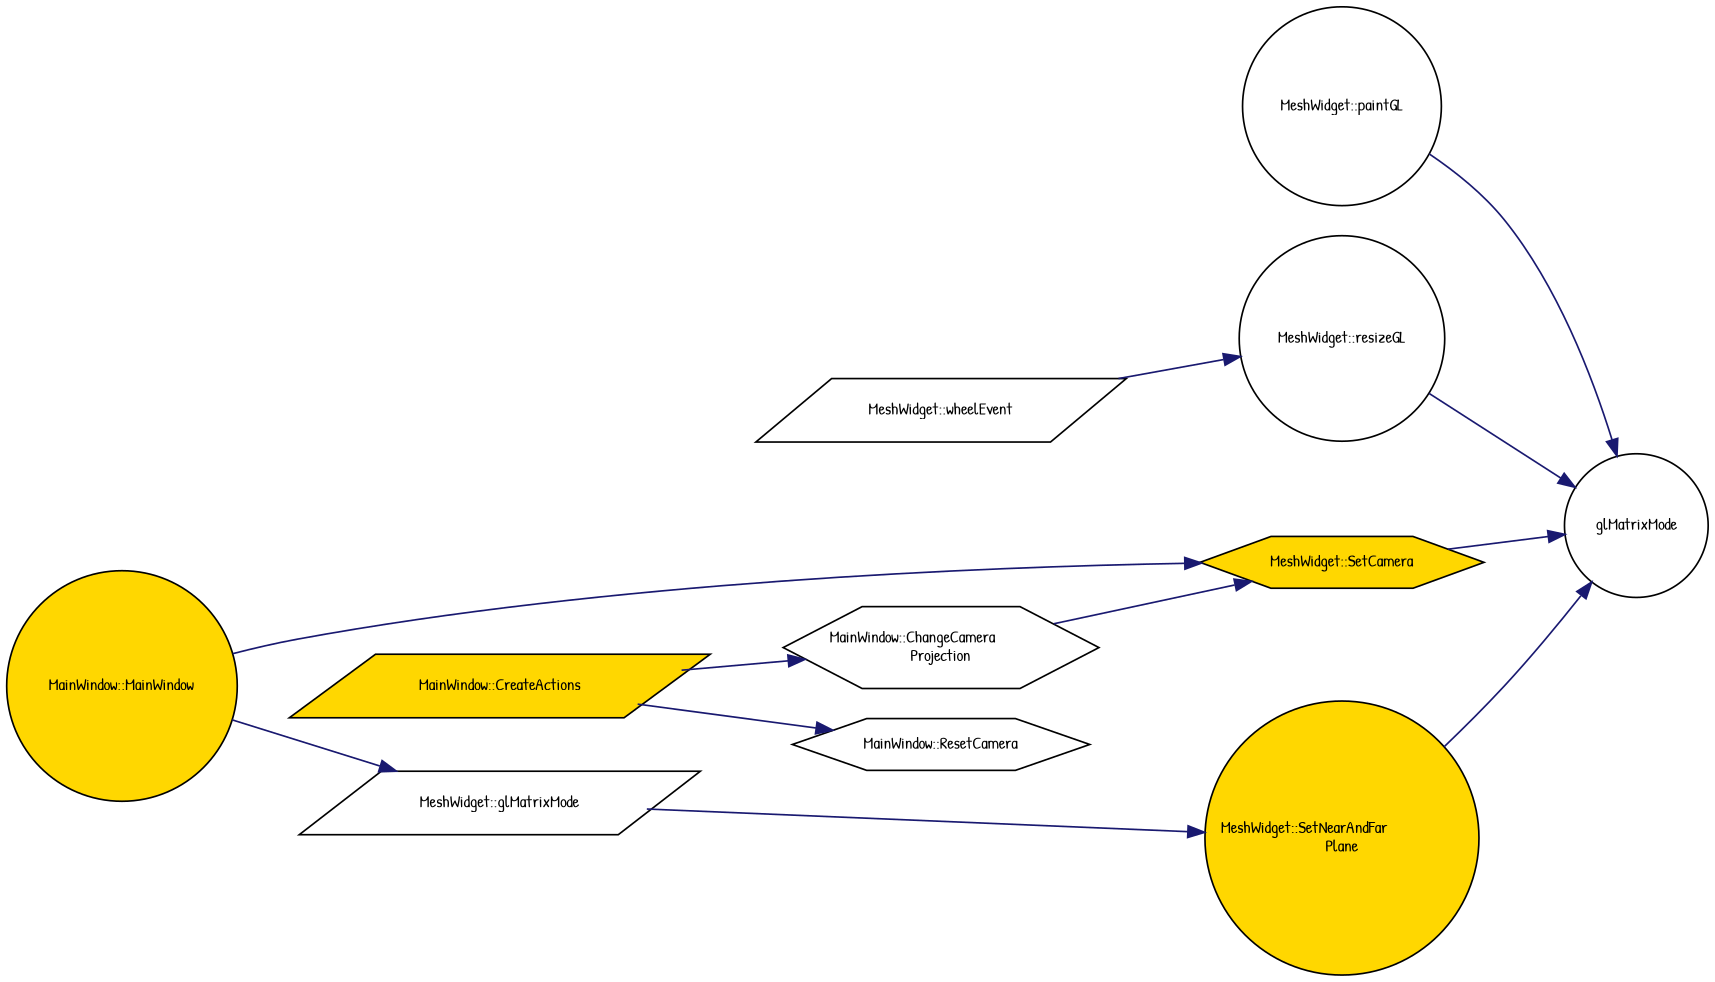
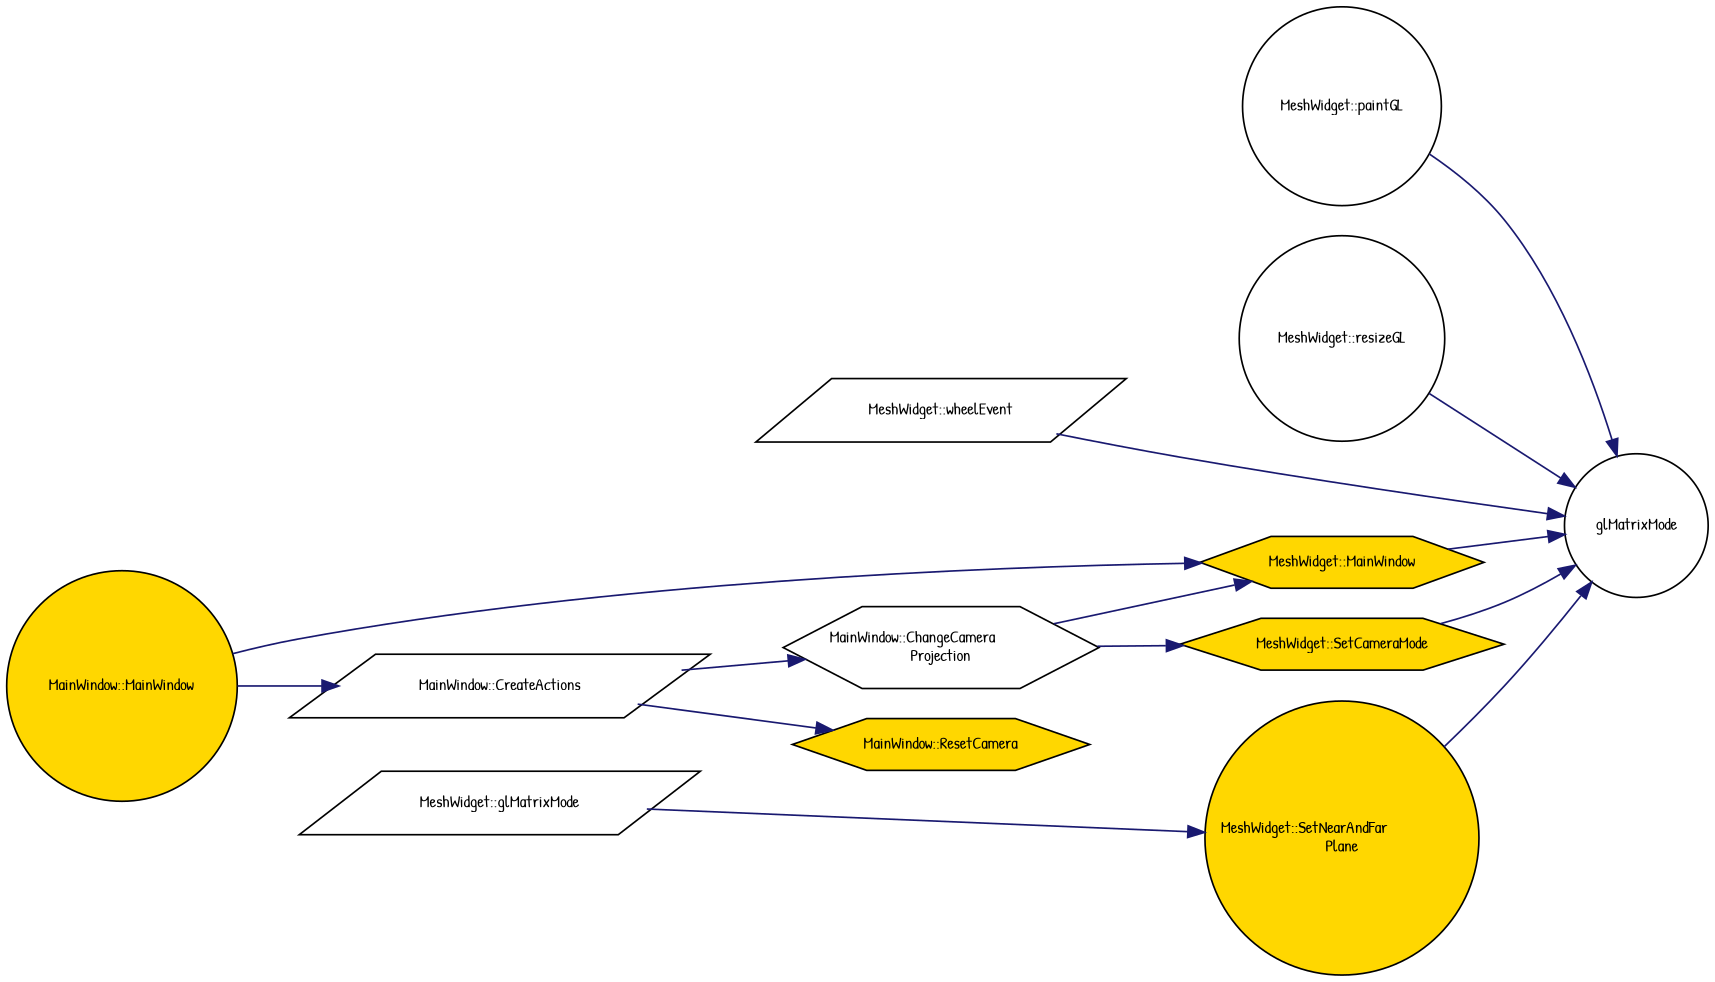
edge "MeshWidget::wheelEvent" -> "MeshWidget::resizeGL": now "MeshWidget::wheelEvent" -> "glMatrixMode"
node "MeshWidget::SetCamera": label "MeshWidget::SetCamera" -> "MeshWidget::MainWindow"
node "MeshWidget::SetCameraMode": added
node "MainWindow::CreateActions": fillcolor gold -> white
edge "MainWindow::MainWindow" -> "MeshWidget::glMatrixMode": now "MainWindow::MainWindow" -> "MainWindow::CreateActions"
node "MainWindow::ResetCamera": fillcolor white -> gold
